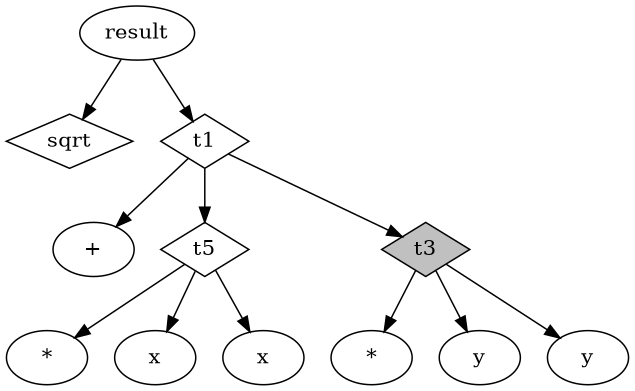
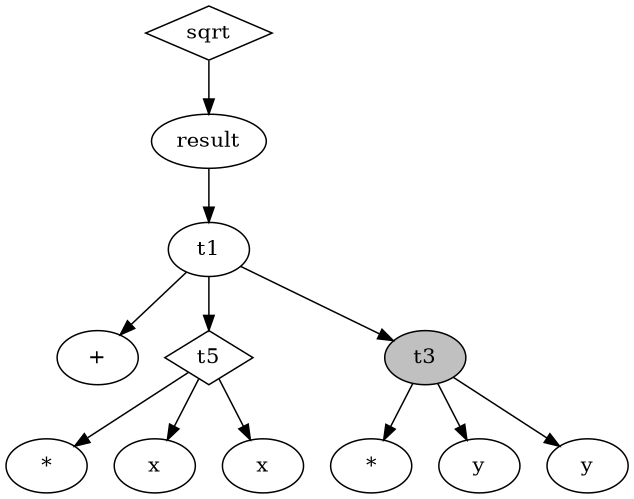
edge "result" -> "sqrt": reversed
node "t1": shape diamond -> ellipse
node "t3": shape diamond -> ellipse
